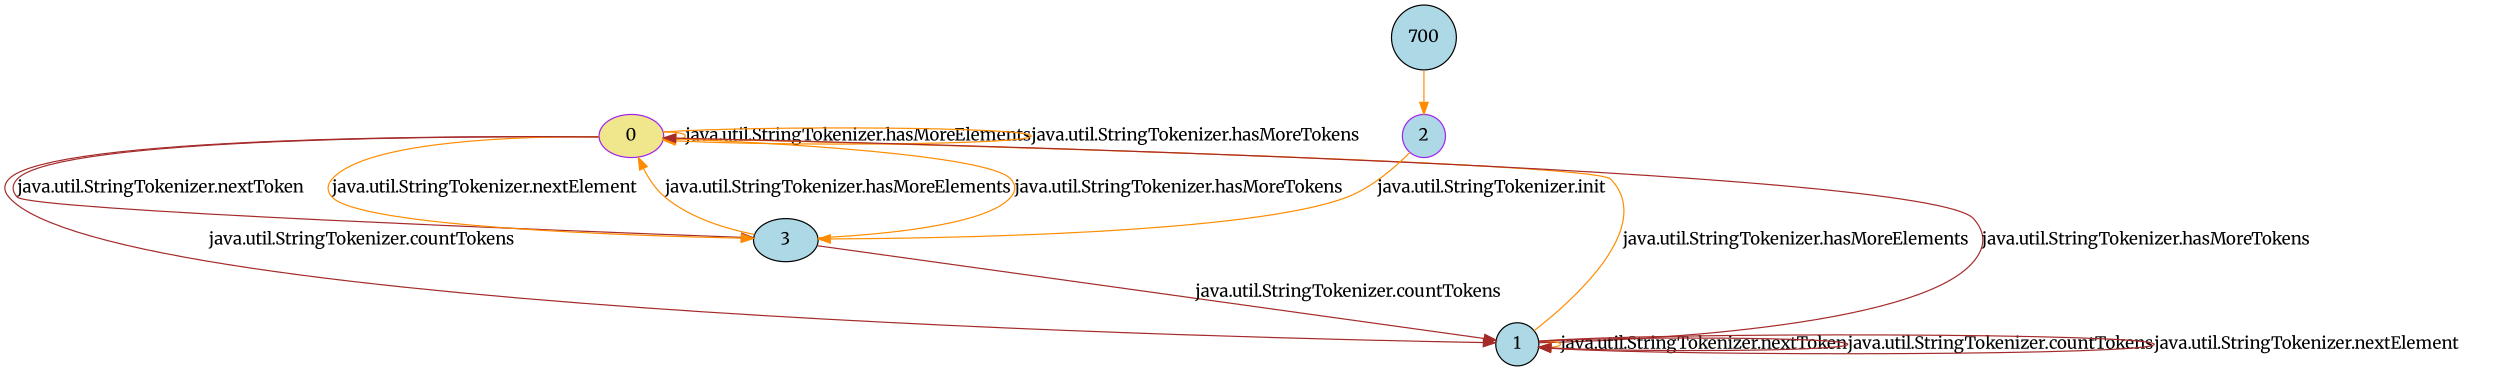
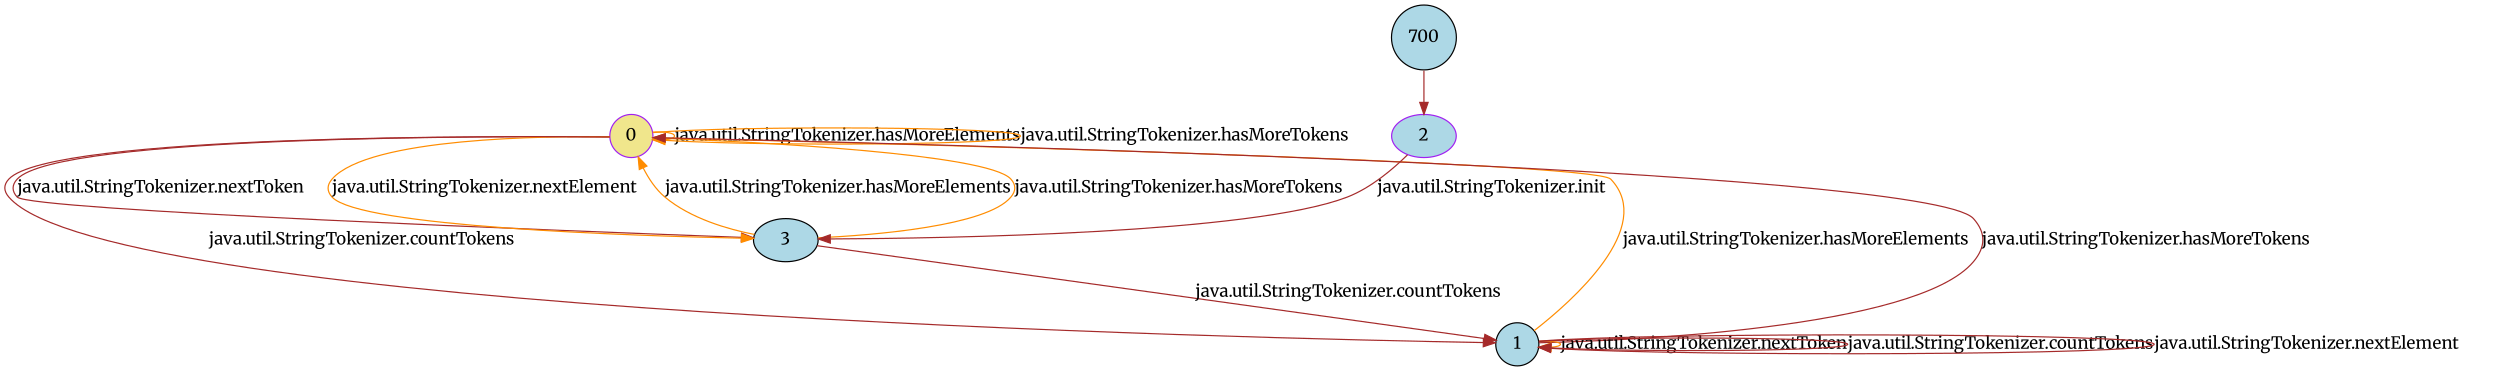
edge "700" -> "2": color darkorange -> brown
node "0": shape ellipse -> circle
node "2": shape circle -> ellipse
edge "2" -> "3": color darkorange -> brown
